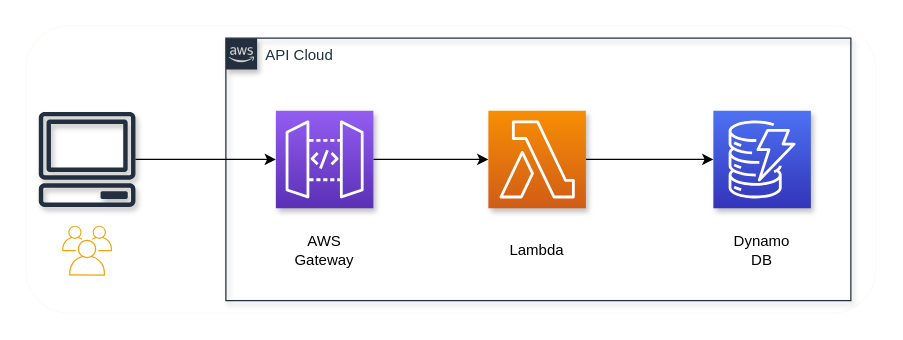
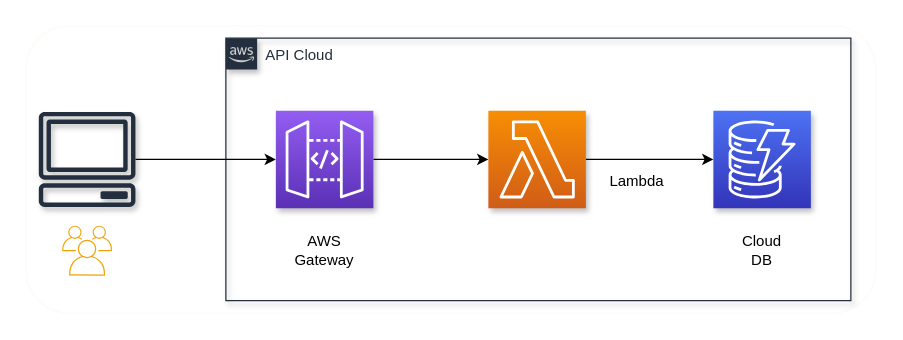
node "Lambda": moved (537, 251) -> (637, 182)
node "Dynamo DB": label "Dynamo DB" -> "Cloud DB"
